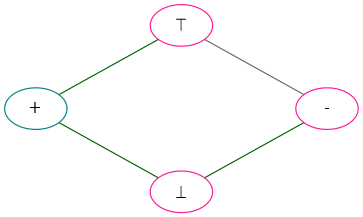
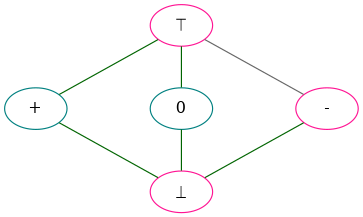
node "0": added
